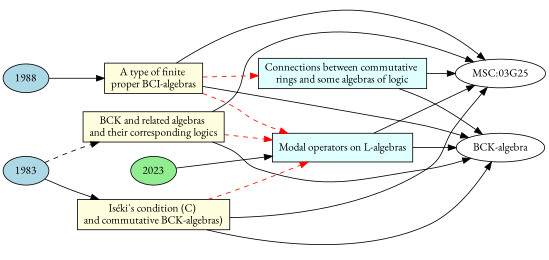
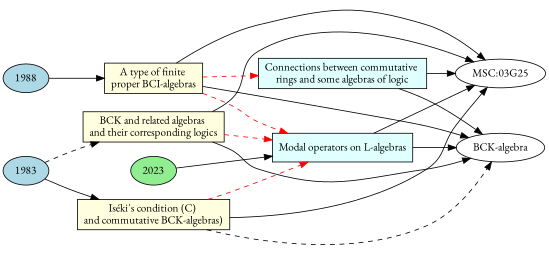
edge "Iséki's condition (C) and commutative BCK-algebras)" -> "BCK-algebra": style solid -> dashed
